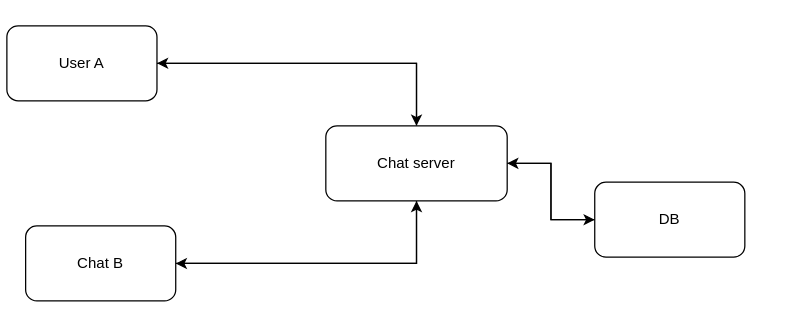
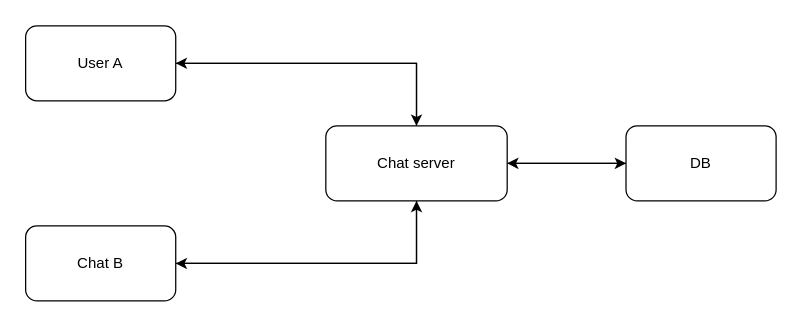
node "User A": moved (82, 63) -> (101, 63)
node "DB": moved (669, 219) -> (701, 163)
